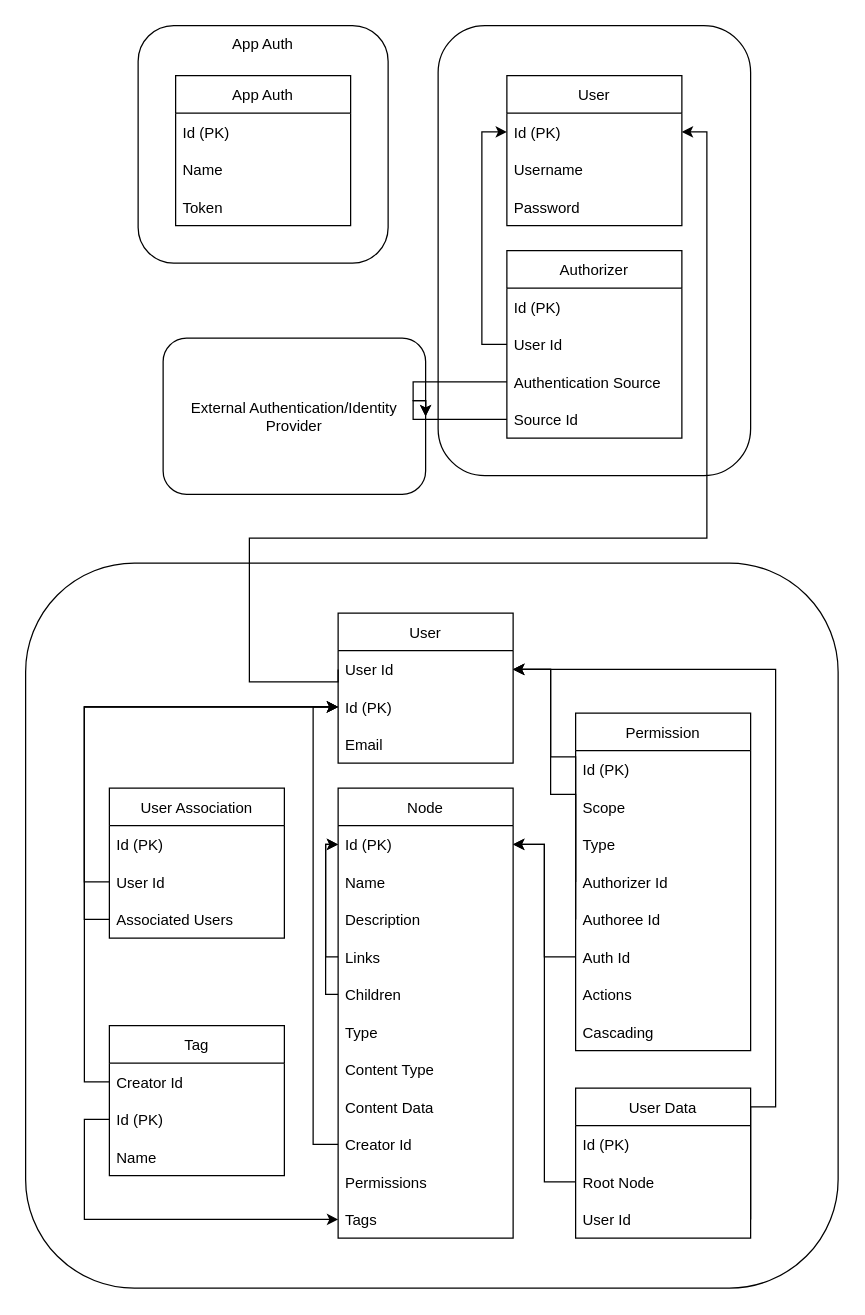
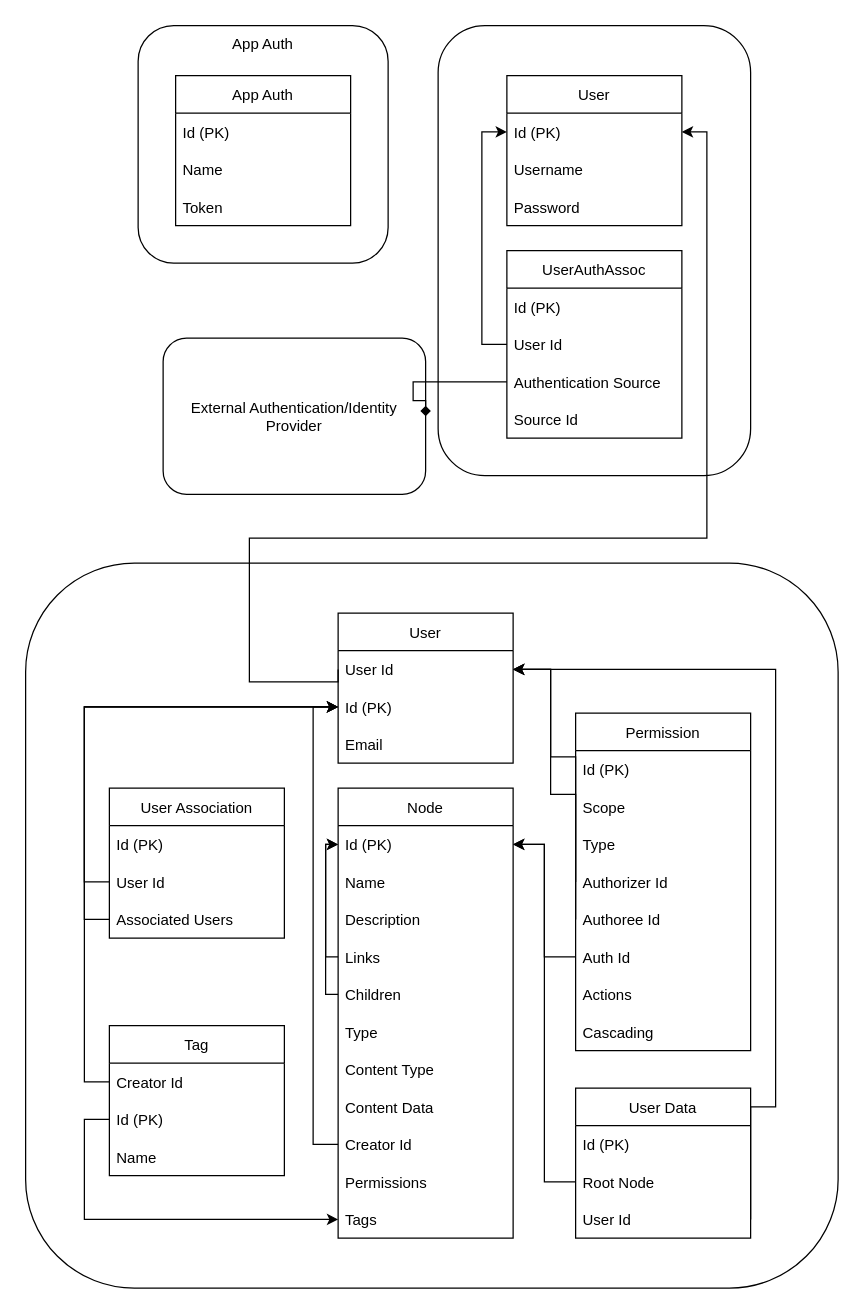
node "Authorizer": label "Authorizer" -> "UserAuthAssoc"
edge "Authentication Source" -> "External Authentication/Identity Provider": arrowhead classic -> diamond
edge "Source Id" -> "External Authentication/Identity Provider": removed
